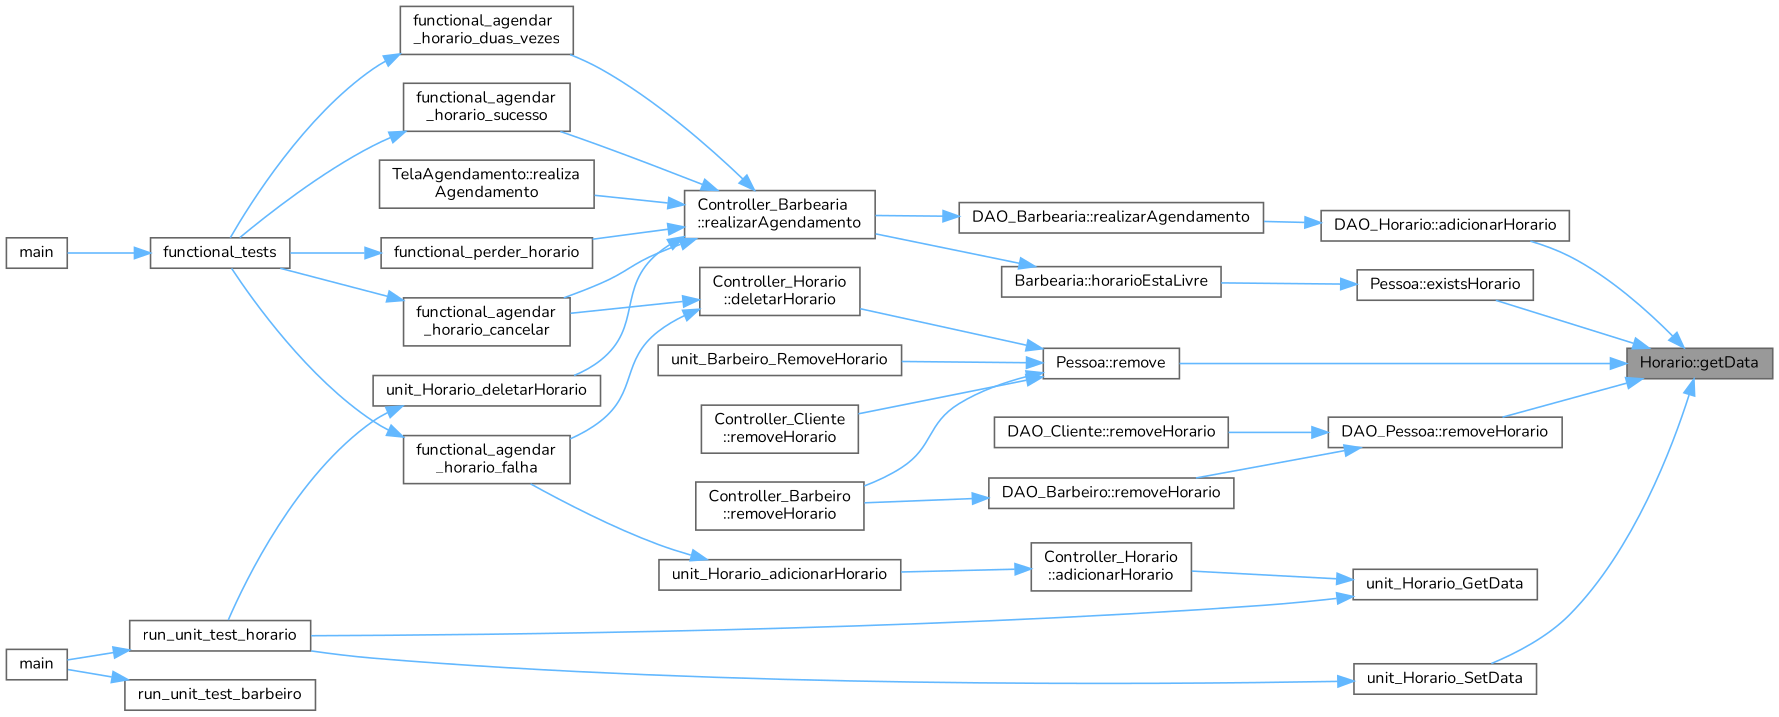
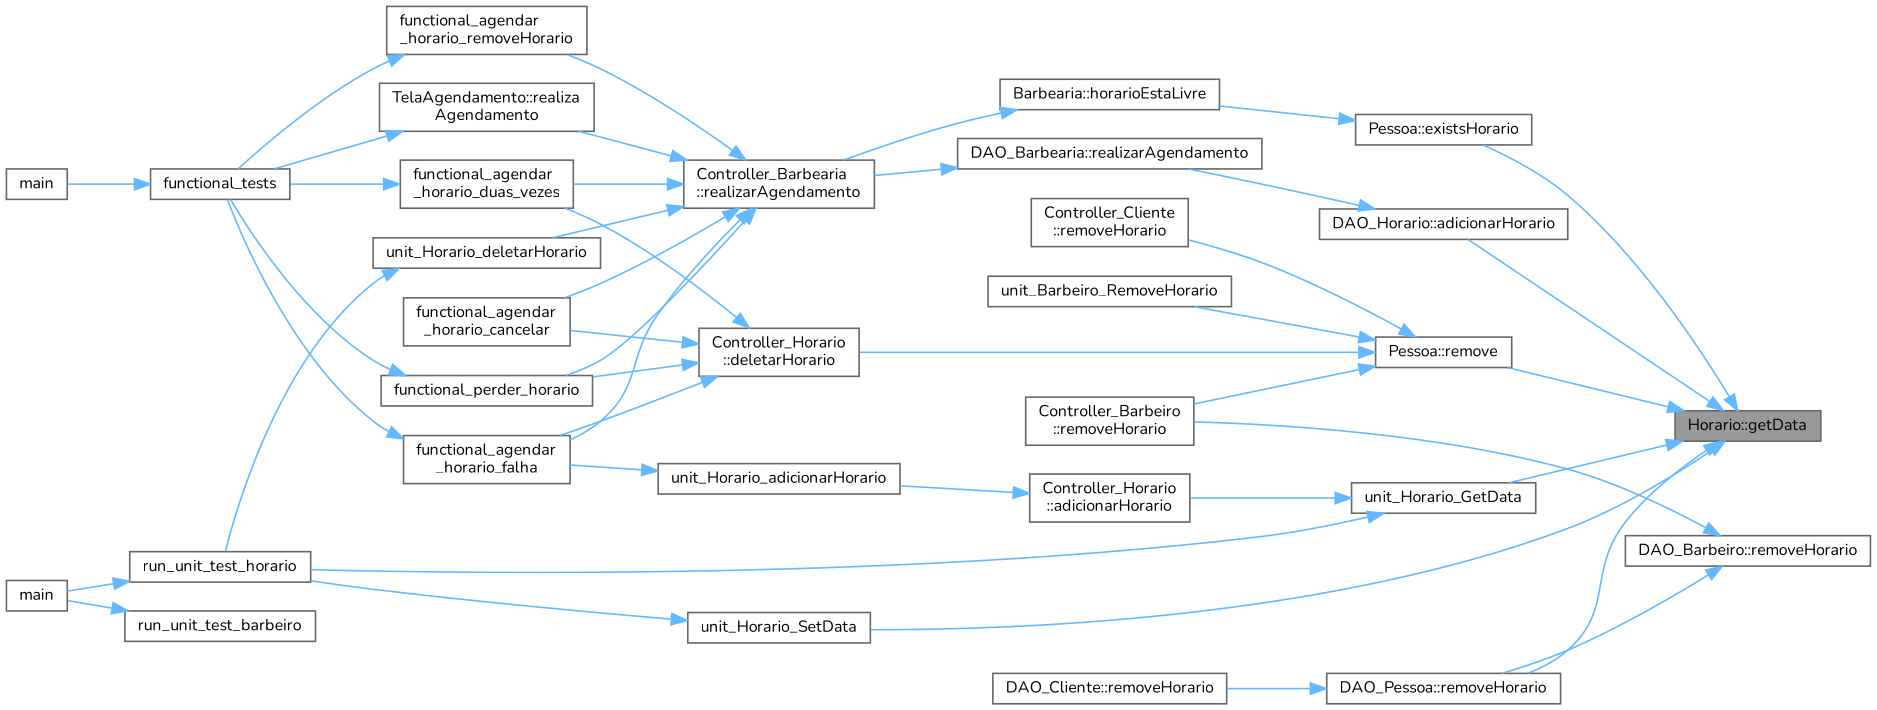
node "functional_agendar _horario_sucesso": label "functional_agendar _horario_sucesso" -> "functional_agendar _horario_removeHorario"
edge "functional_agendar _horario_duas_vezes" -> "Controller_Horario ::deletarHorario": added
edge "functional_tests" -> "functional_agendar _horario_cancelar": now "functional_tests" -> "TelaAgendamento::realiza Agendamento"
edge "functional_agendar _horario_falha" -> "Controller_Barbearia ::realizarAgendamento": added
edge "functional_perder_horario" -> "Controller_Horario ::deletarHorario": added
edge "DAO_Barbeiro::removeHorario" -> "DAO_Pessoa::removeHorario": reversed
edge "unit_Horario_GetData" -> "Horario::getData": added
